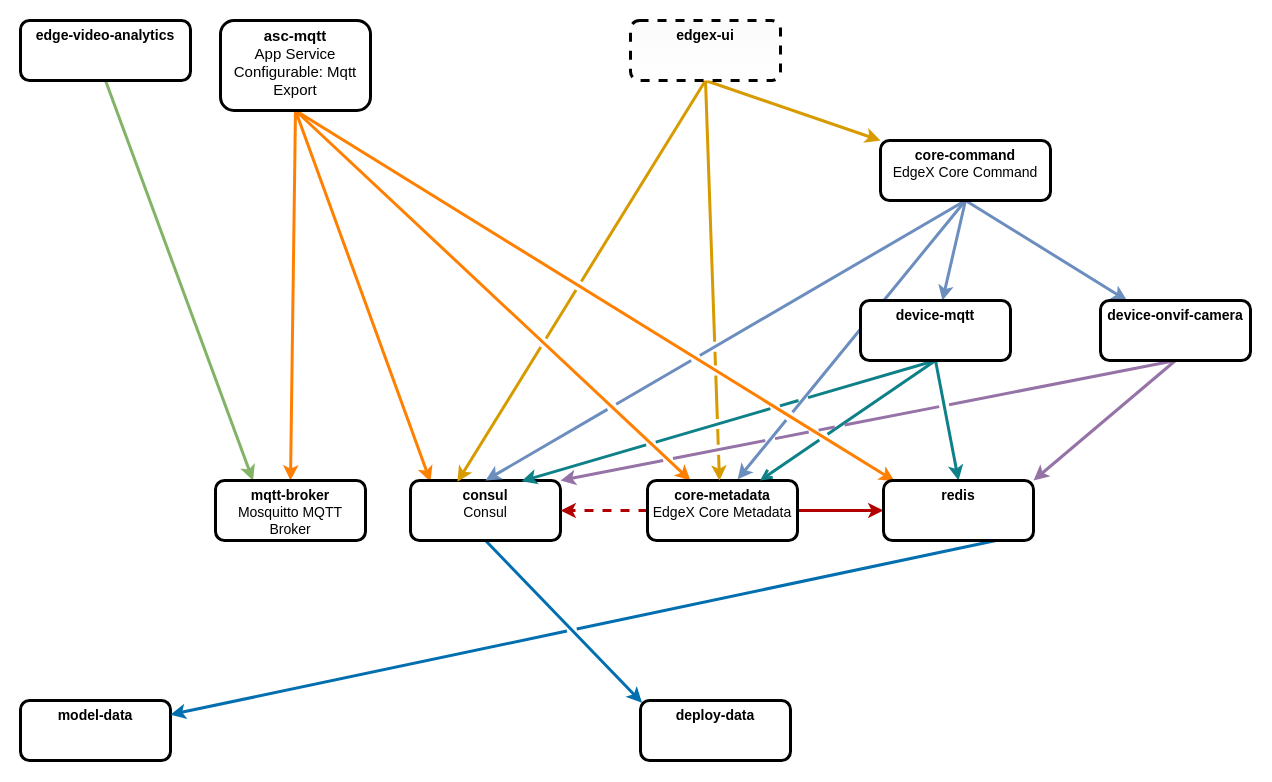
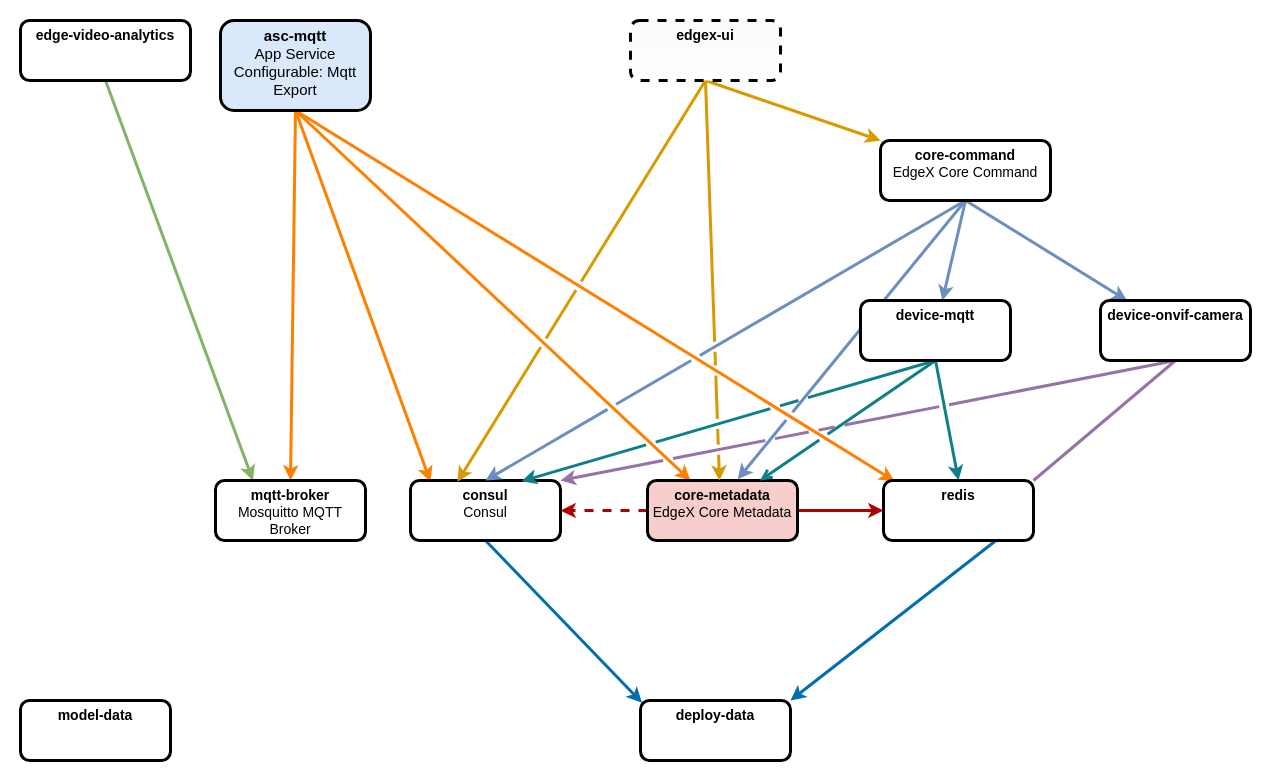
node "asc-mqtt App Service Configurable: Mqtt Export": fillcolor #ffffff -> #dae8fc
edge "device-onvif-camera" -> "redis": arrowhead classic -> none
node "core-metadataEdgeX Core Metadata": fillcolor #ffffff -> #f8cecc
edge "redis" -> "model-data": now "redis" -> "deploy-data"
